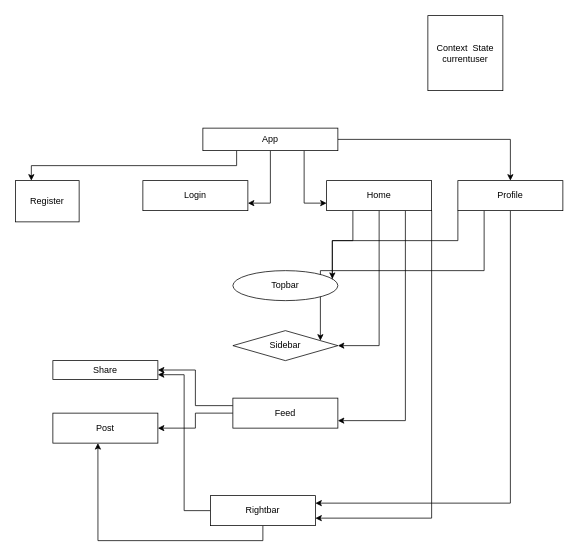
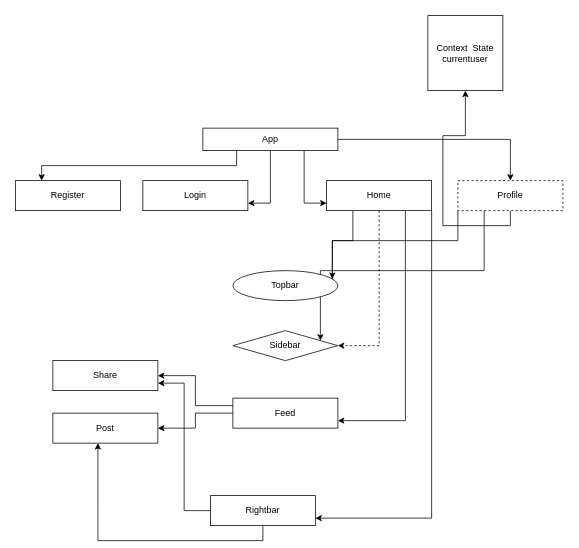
node "Profile": style solid -> dashed
node "Register": size 64x41 -> 105x30
edge "Home" -> "Sidebar": style solid -> dashed
edge "Profile" -> "Rightbar": now "Profile" -> "Context State currentuser"
node "Share": size 105x19 -> 105x30
